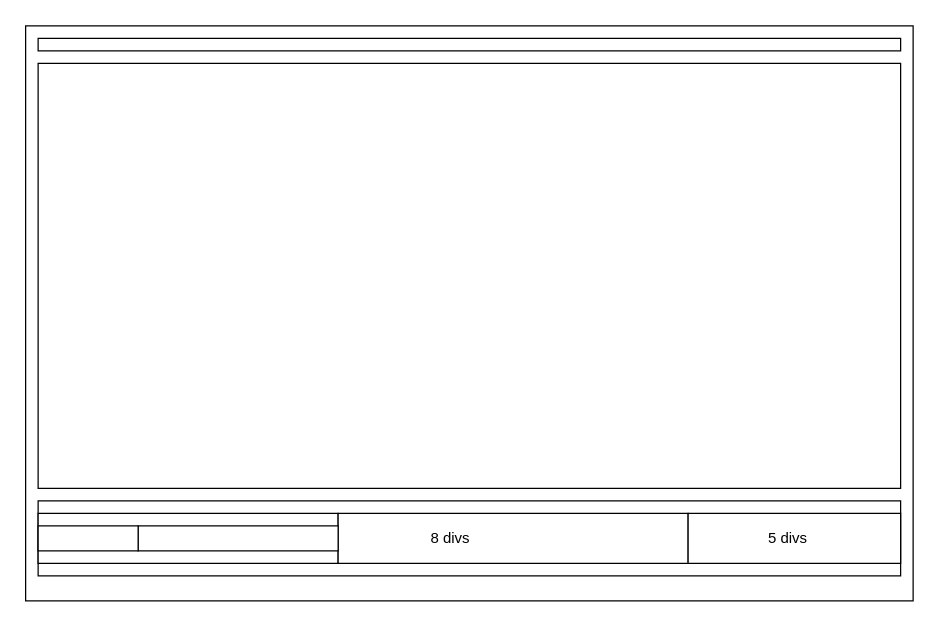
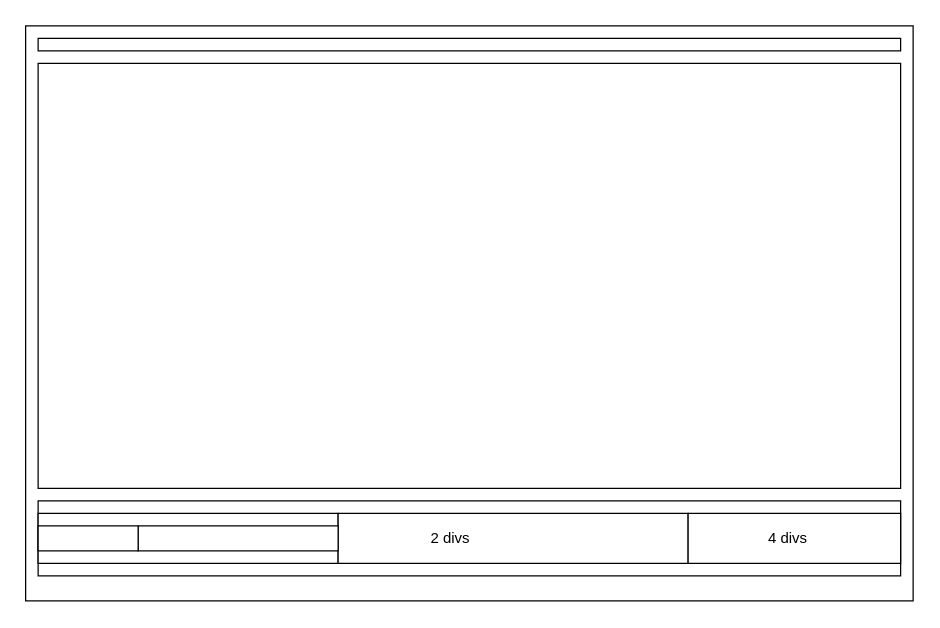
node "8 divs": label "8 divs" -> "2 divs"
node "5 divs": label "5 divs" -> "4 divs"
